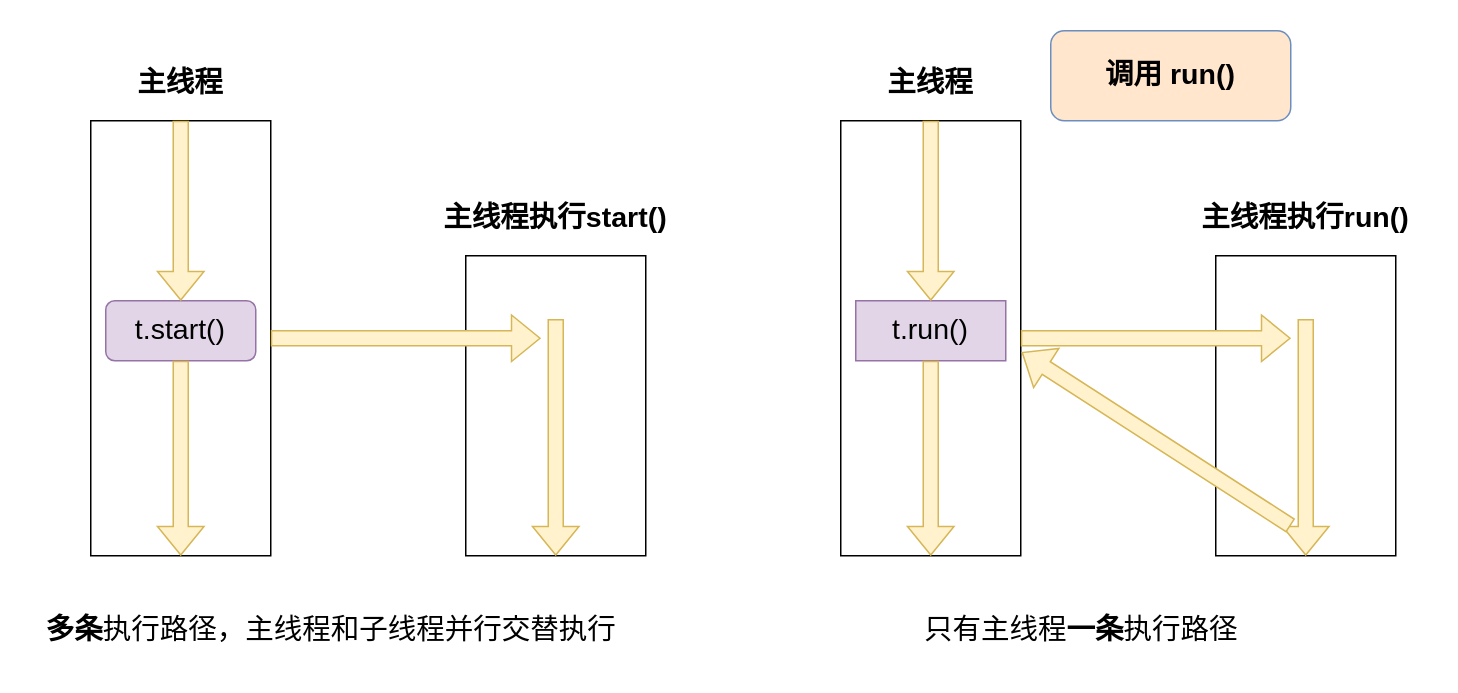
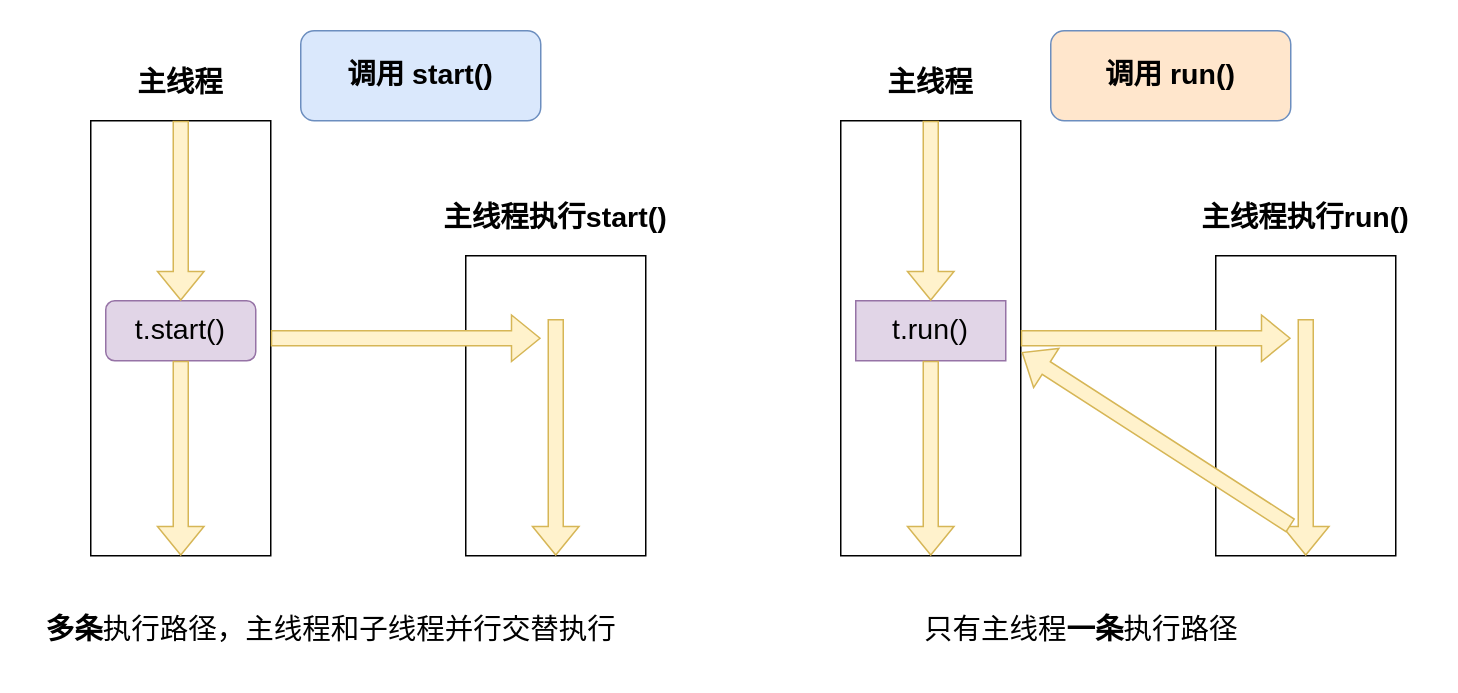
node "调用 start()": added
